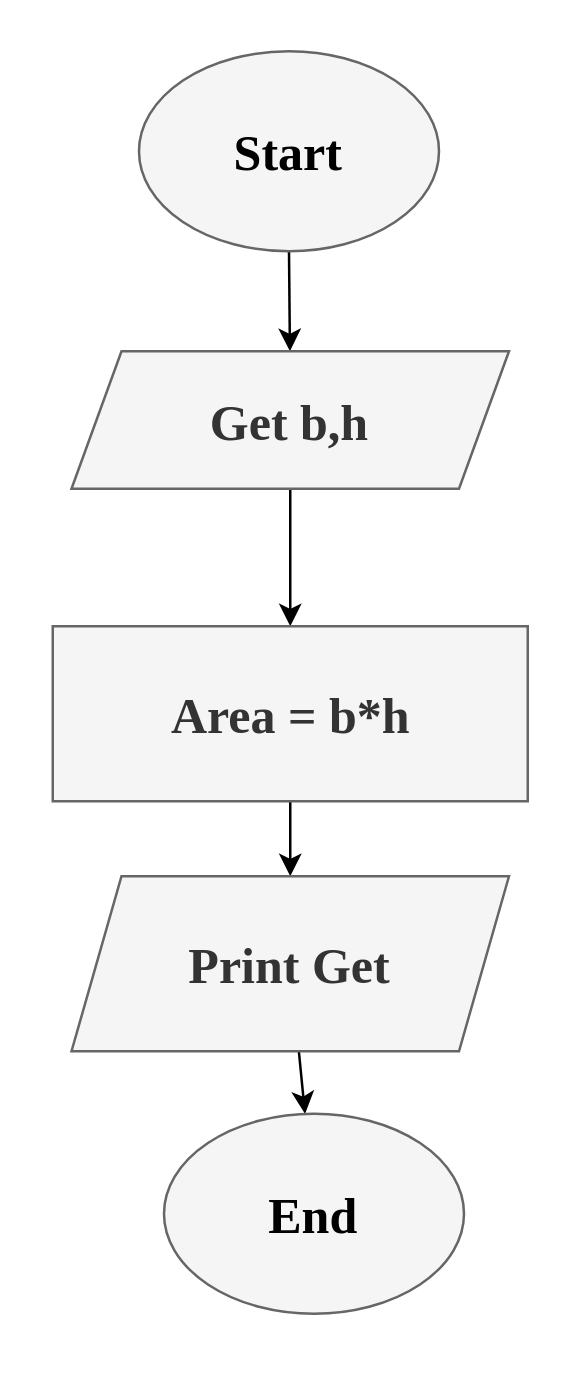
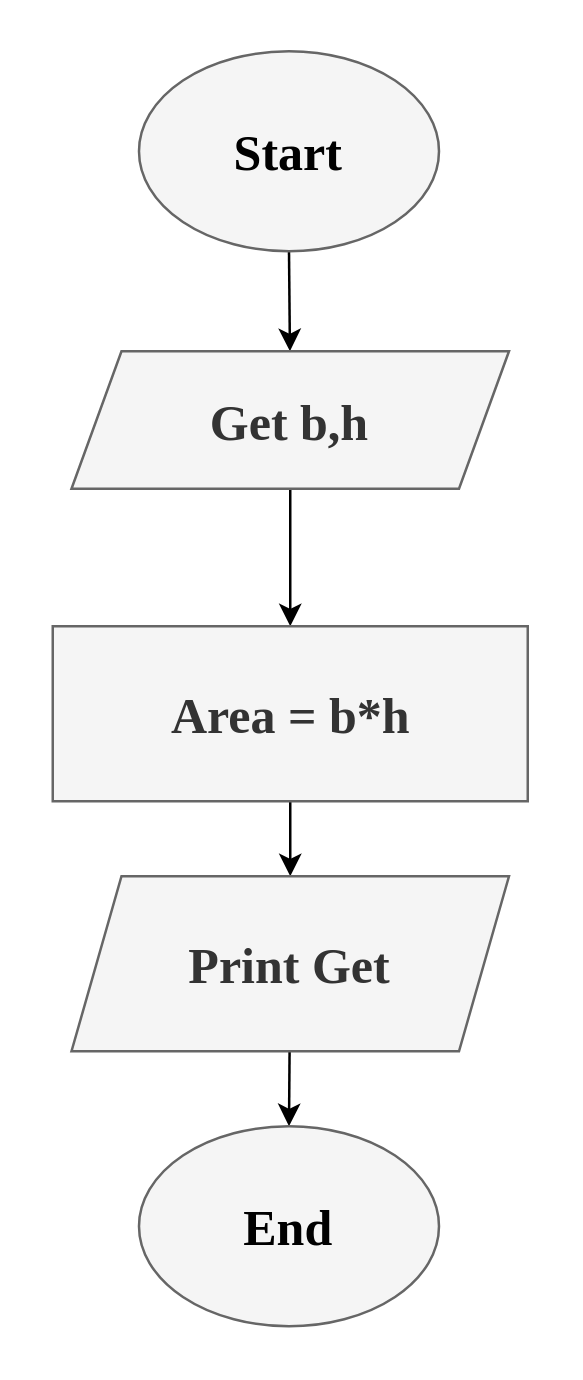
node "End": moved (314, 1214) -> (289, 1226)
